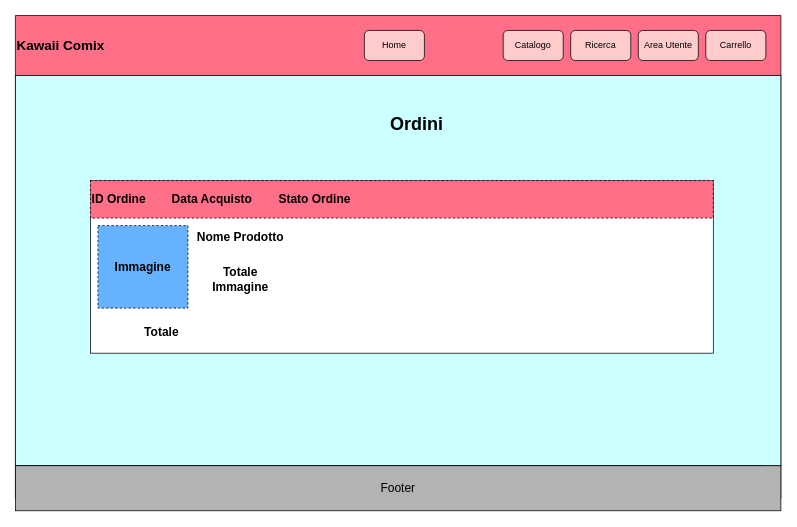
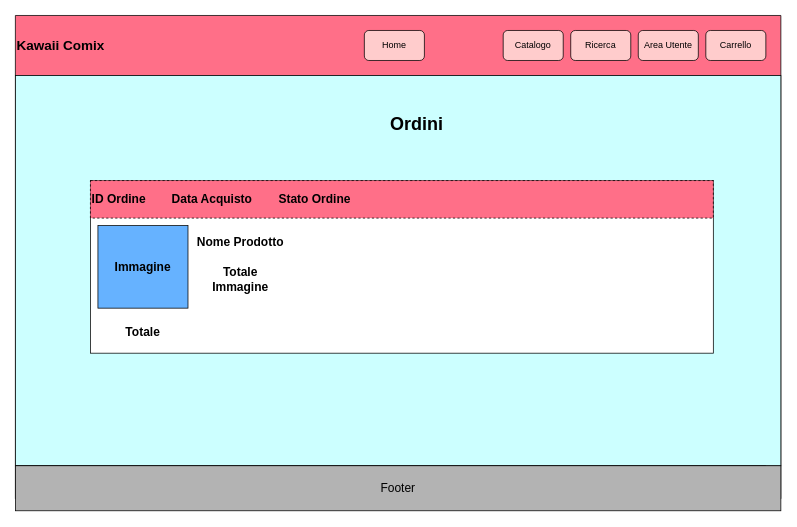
node "Nome Prodotto": size 90x19 -> 90x30
node "Immagine": style dashed -> solid
node "Totale": moved (162, 331) -> (143, 331)
